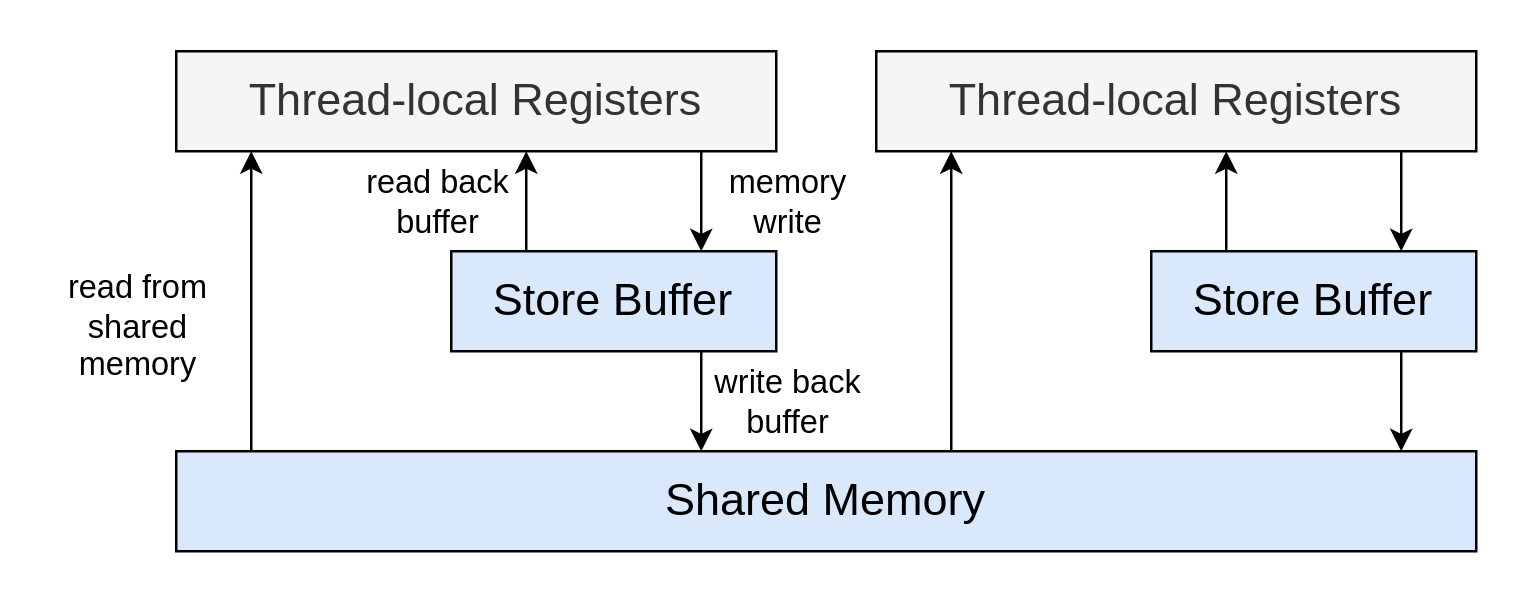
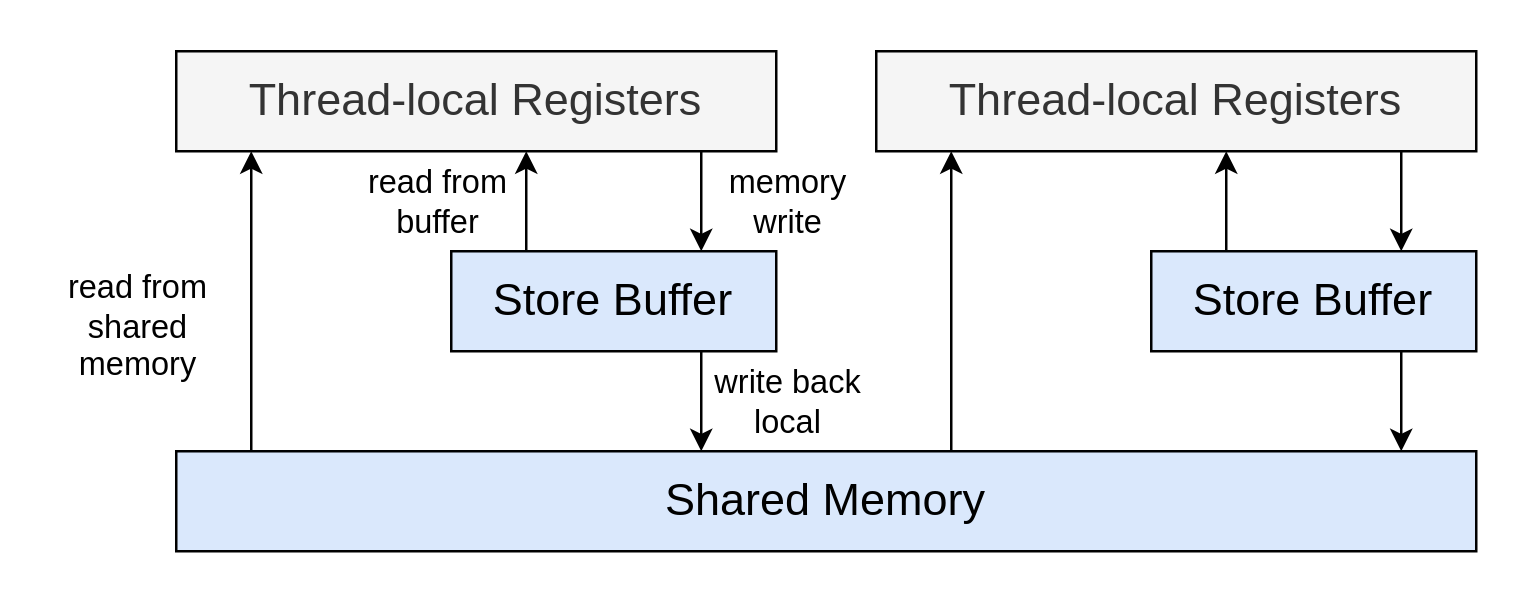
node "read back buffer": label "read back buffer" -> "read from buffer"
node "write back buffer": label "write back buffer" -> "write back local"
